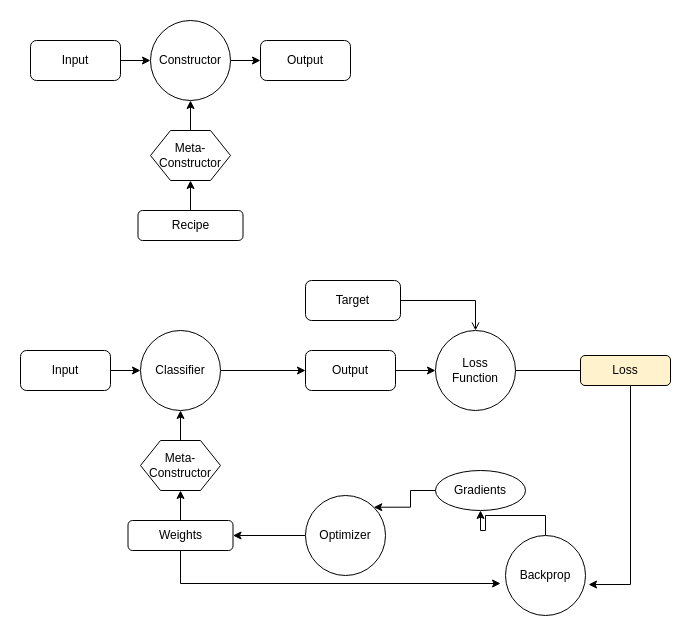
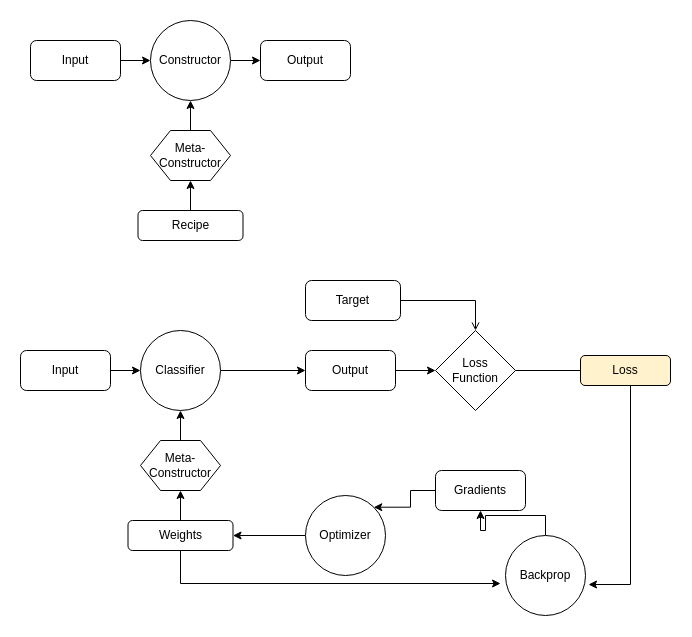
node "Loss Function": shape ellipse -> diamond
node "Gradients": shape ellipse -> rounded rectangle
